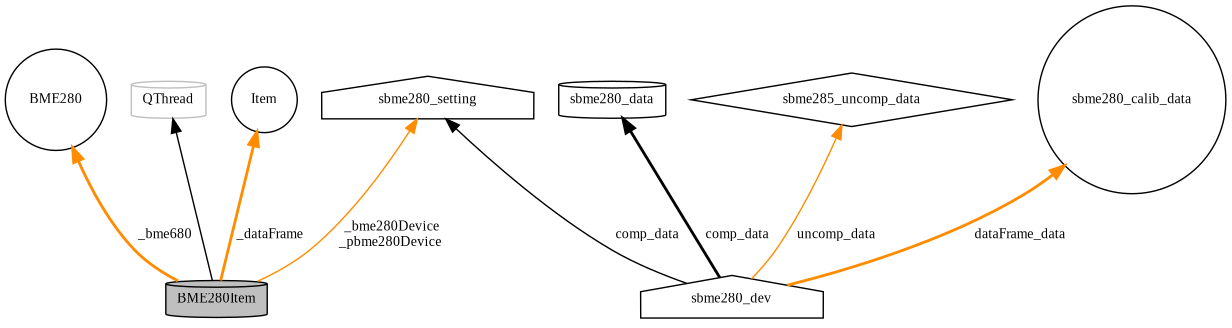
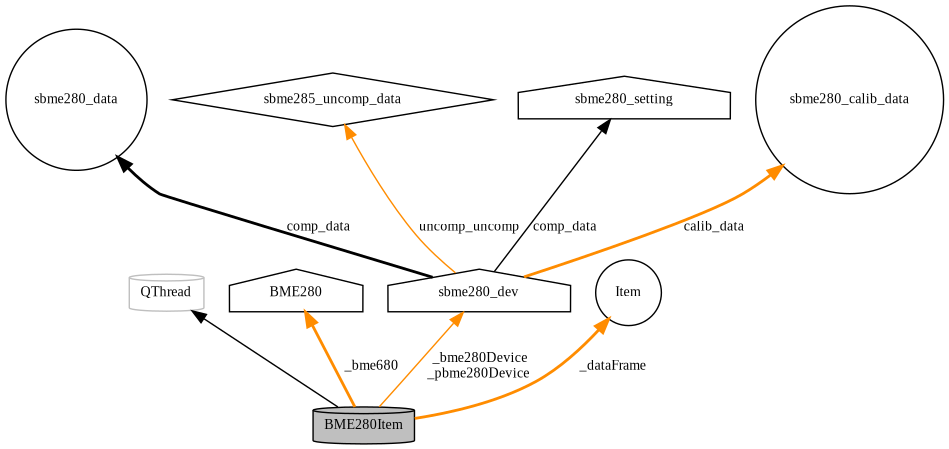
node "BME280": shape circle -> house
node "sbme280_data": shape cylinder -> circle
edge "BME280Item" -> "sbme280_setting": now "BME280Item" -> "sbme280_dev"
edge "sbme280_dev" -> "sbme285_uncomp_data": label " uncomp_data" -> " uncomp_uncomp"
edge "sbme280_dev" -> "sbme280_calib_data": label " dataFrame_data" -> " calib_data"
